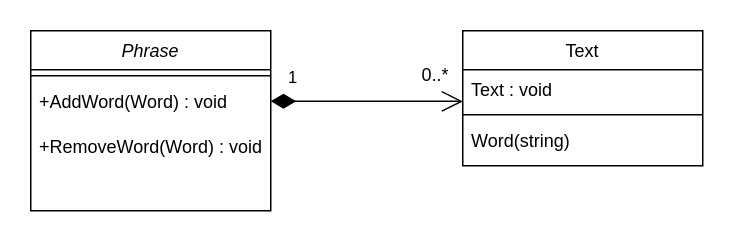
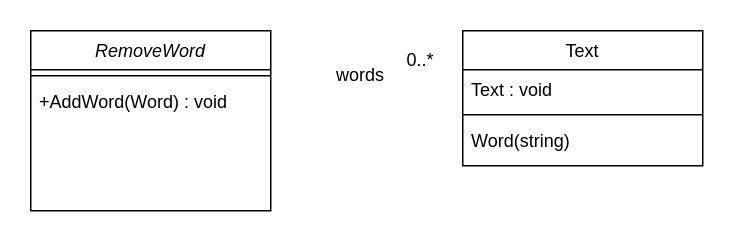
node "Phrase": label "Phrase" -> "RemoveWord"
node "words": added
node "0..*": moved (436, 76) -> (421, 61)
edge "Text : void" -- "+AddWord(Word) : void": removed, label "1"
node "+RemoveWord(Word) : void": removed
